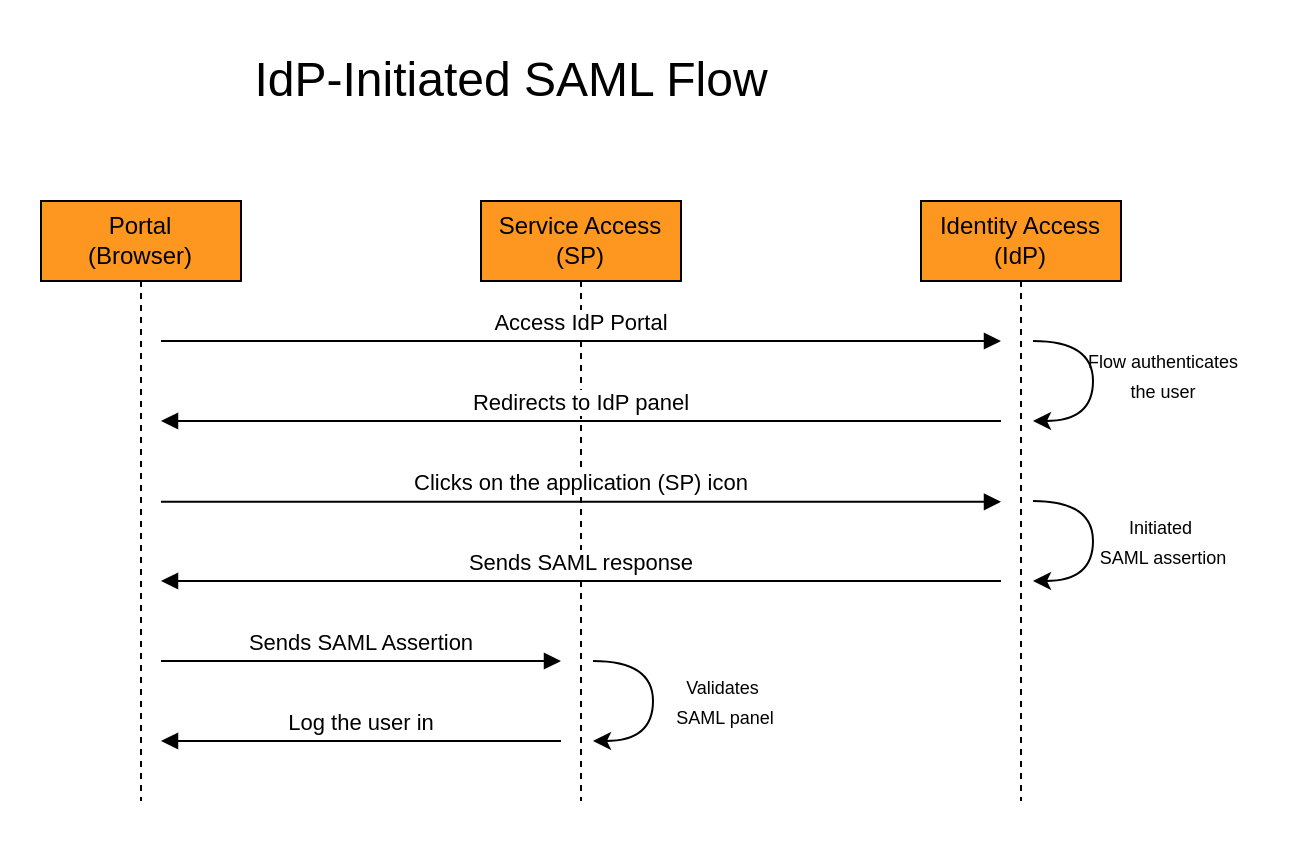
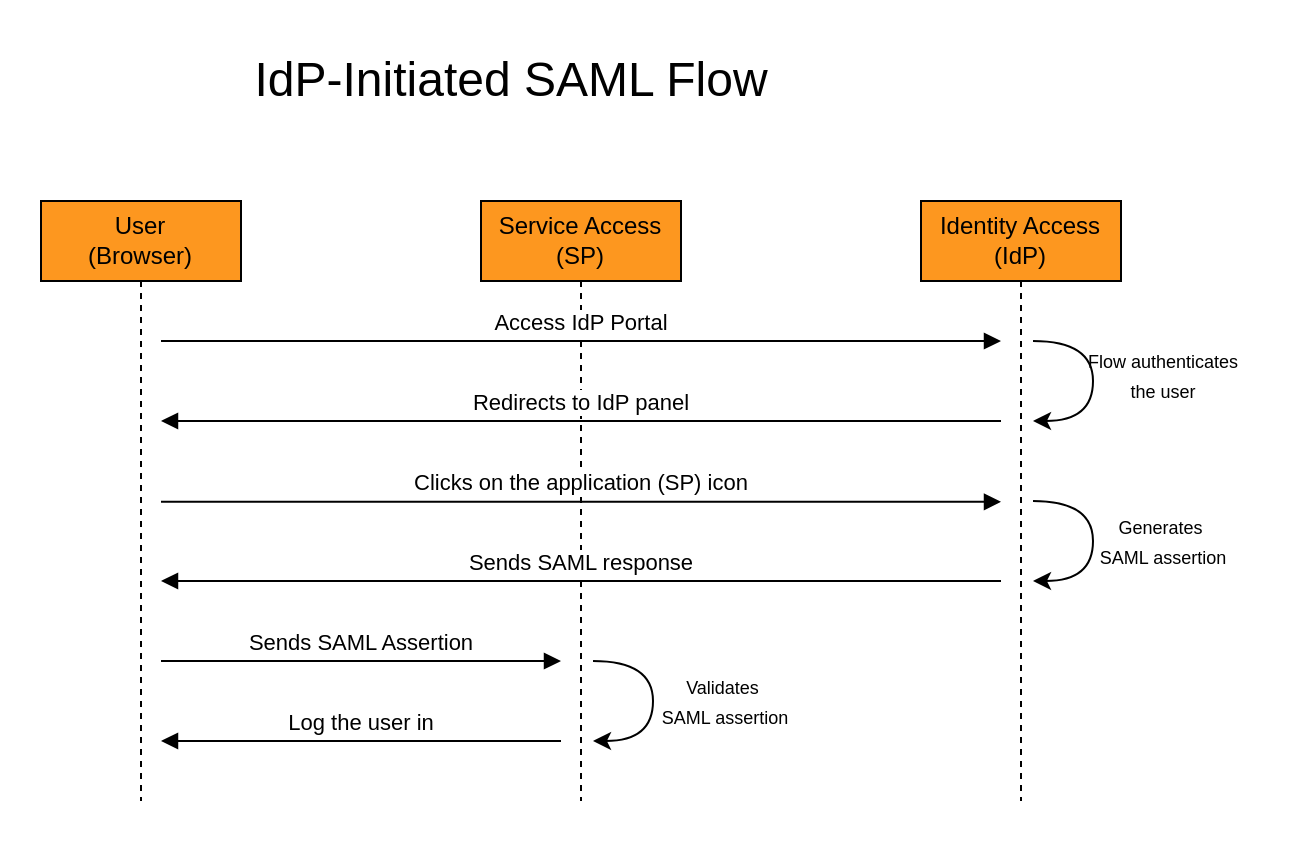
node "Portal (Browser)": label "Portal (Browser)" -> "User (Browser)"
node "Initiated SAML assertion": label "Initiated SAML assertion" -> "Generates SAML assertion"
node "Validates SAML panel": label "Validates SAML panel" -> "Validates SAML assertion"
